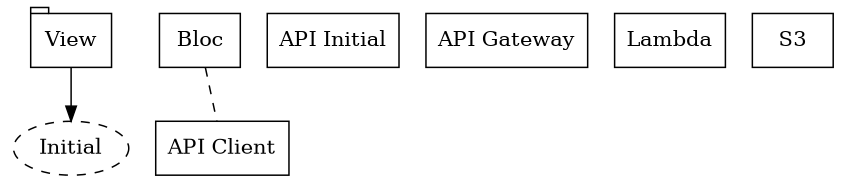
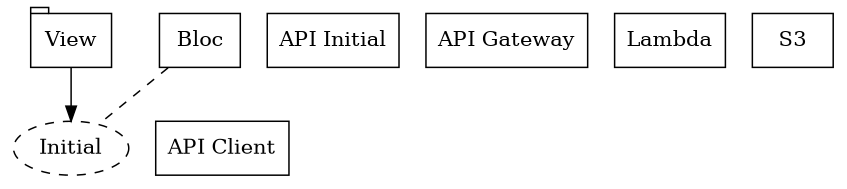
edge "Bloc" -- "API Client": now "Bloc" -- "Initial"
